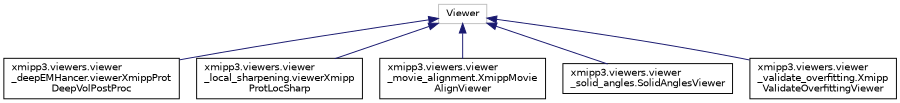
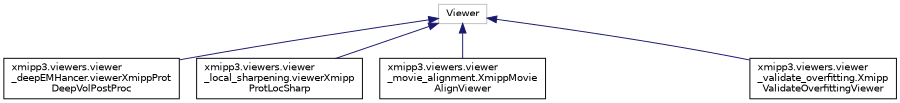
node "xmipp3.viewers.viewer _solid_angles.SolidAnglesViewer": removed
